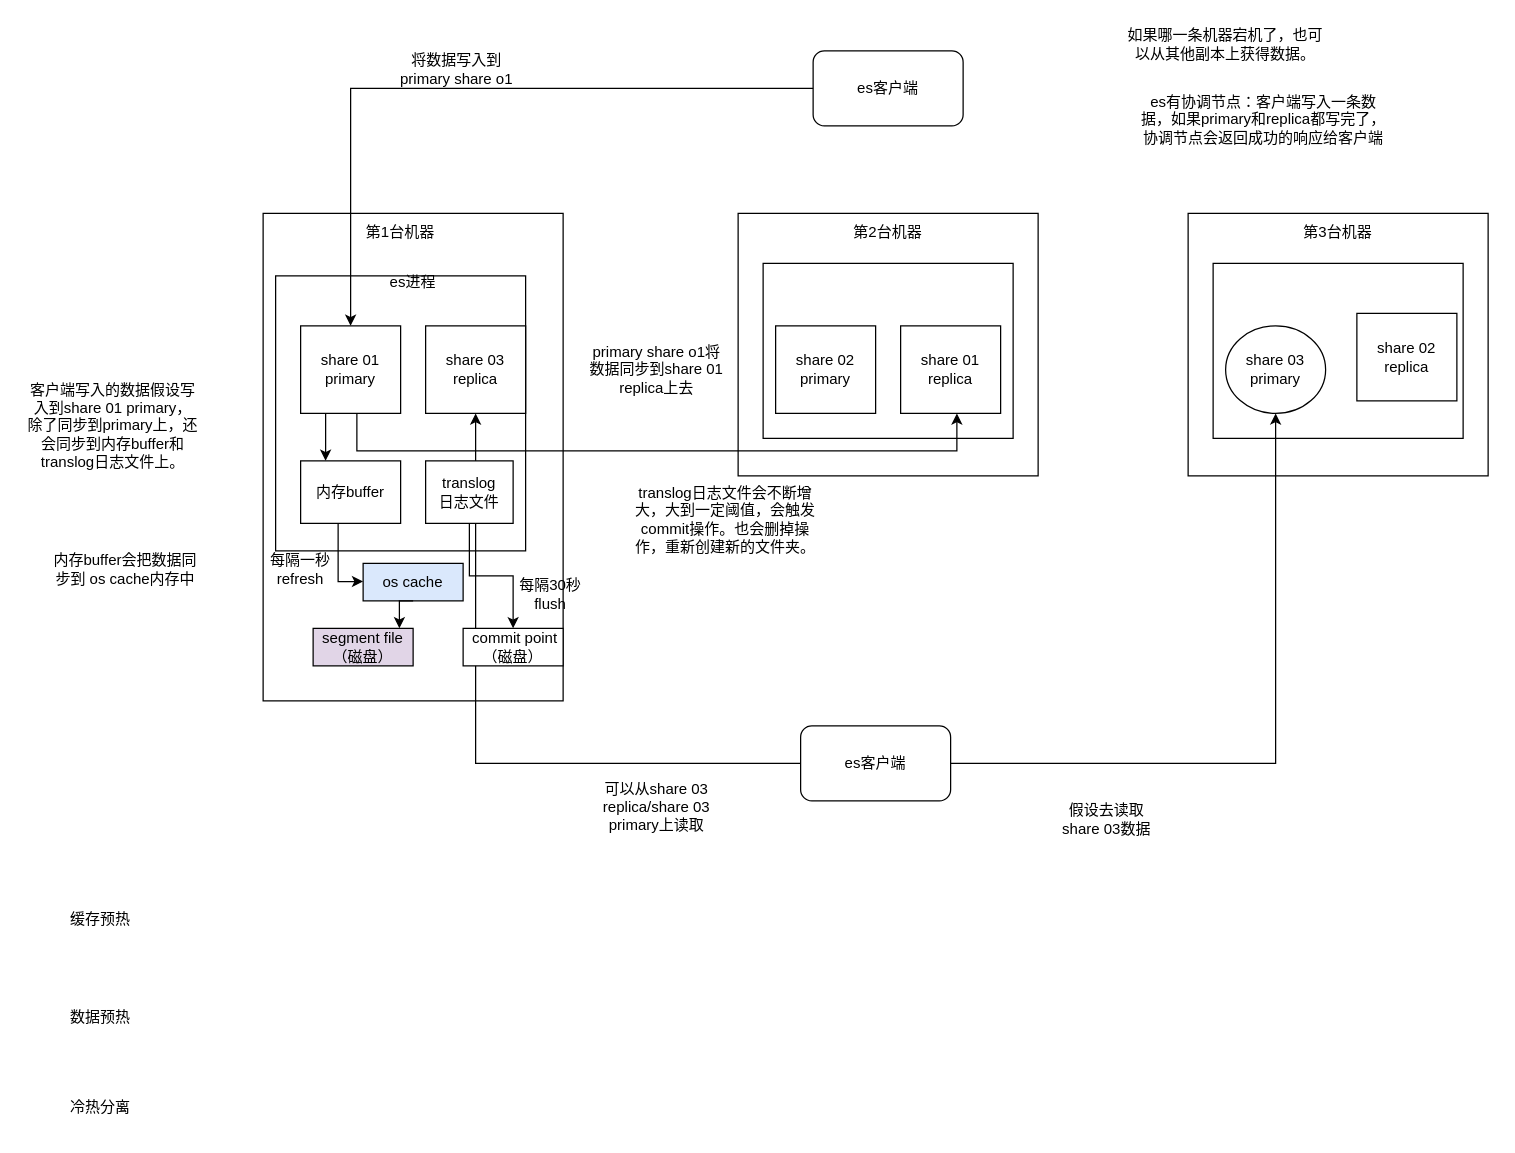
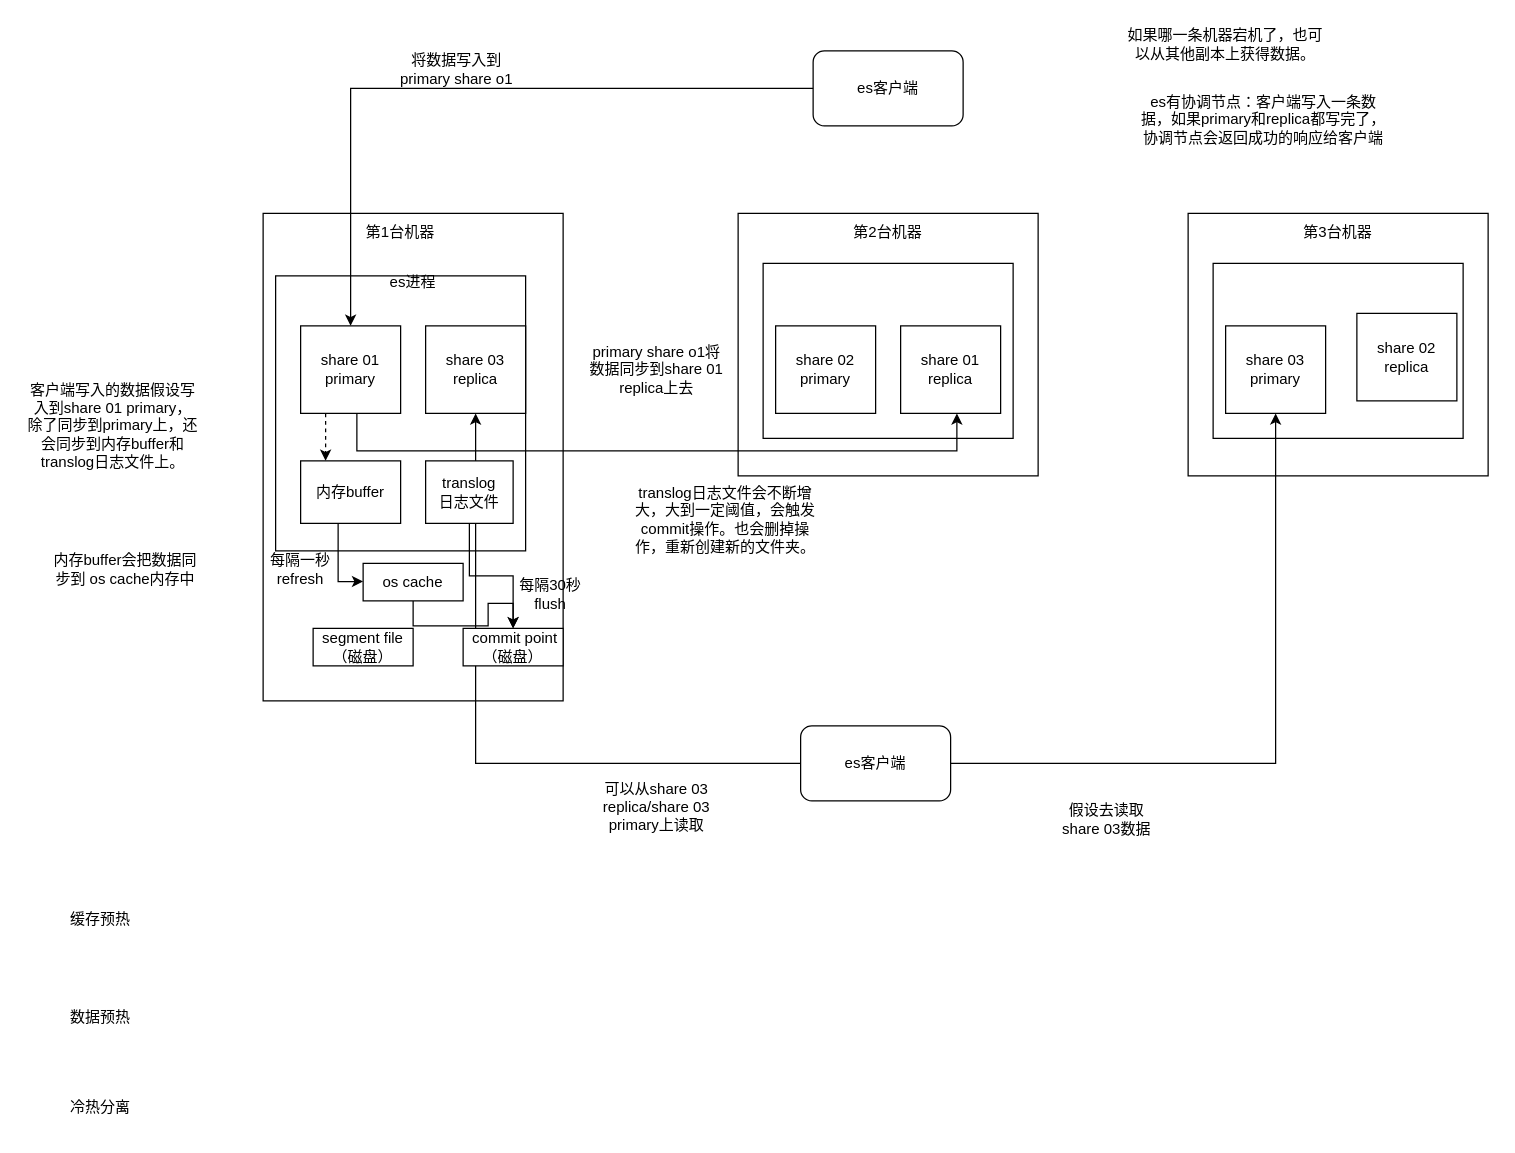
node "share 03 primary": shape ellipse -> rectangle
edge "share 01 primary" -> "内存buffer": style solid -> dashed
node "os cache": fillcolor #dae8fc -> #ffffff
edge "os cache" -> "segment file（磁盘）": now "os cache" -> "commit point（磁盘）"
node "segment file（磁盘）": fillcolor #e1d5e7 -> #ffffff
